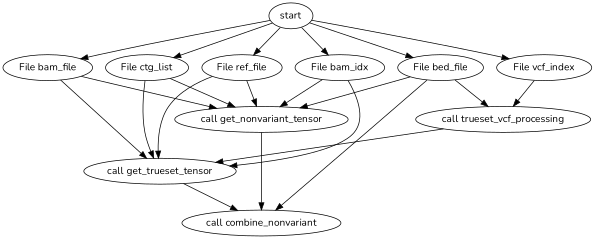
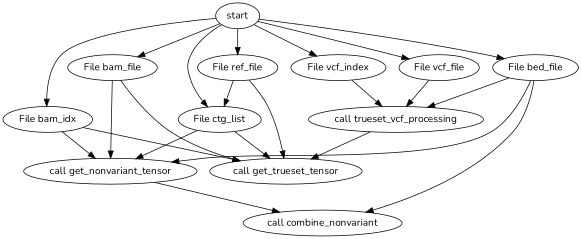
node "File vcf_file": added
edge "File ref_file" -> "call get_nonvariant_tensor": now "File ref_file" -> "File ctg_list"
edge "call get_trueset_tensor" -> "call combine_nonvariant": removed
